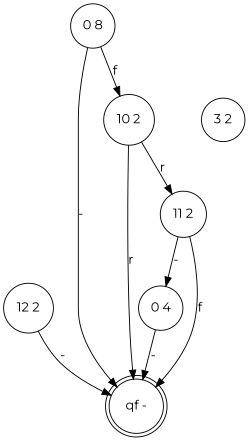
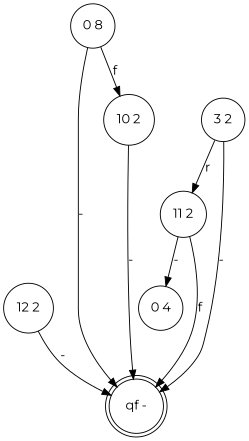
edge "10 2" -> "11 2": now "3 2" -> "11 2"
edge "10 2" -> "qf -": label "r" -> "-"
edge "0 4" -> "qf -": now "3 2" -> "qf -"
